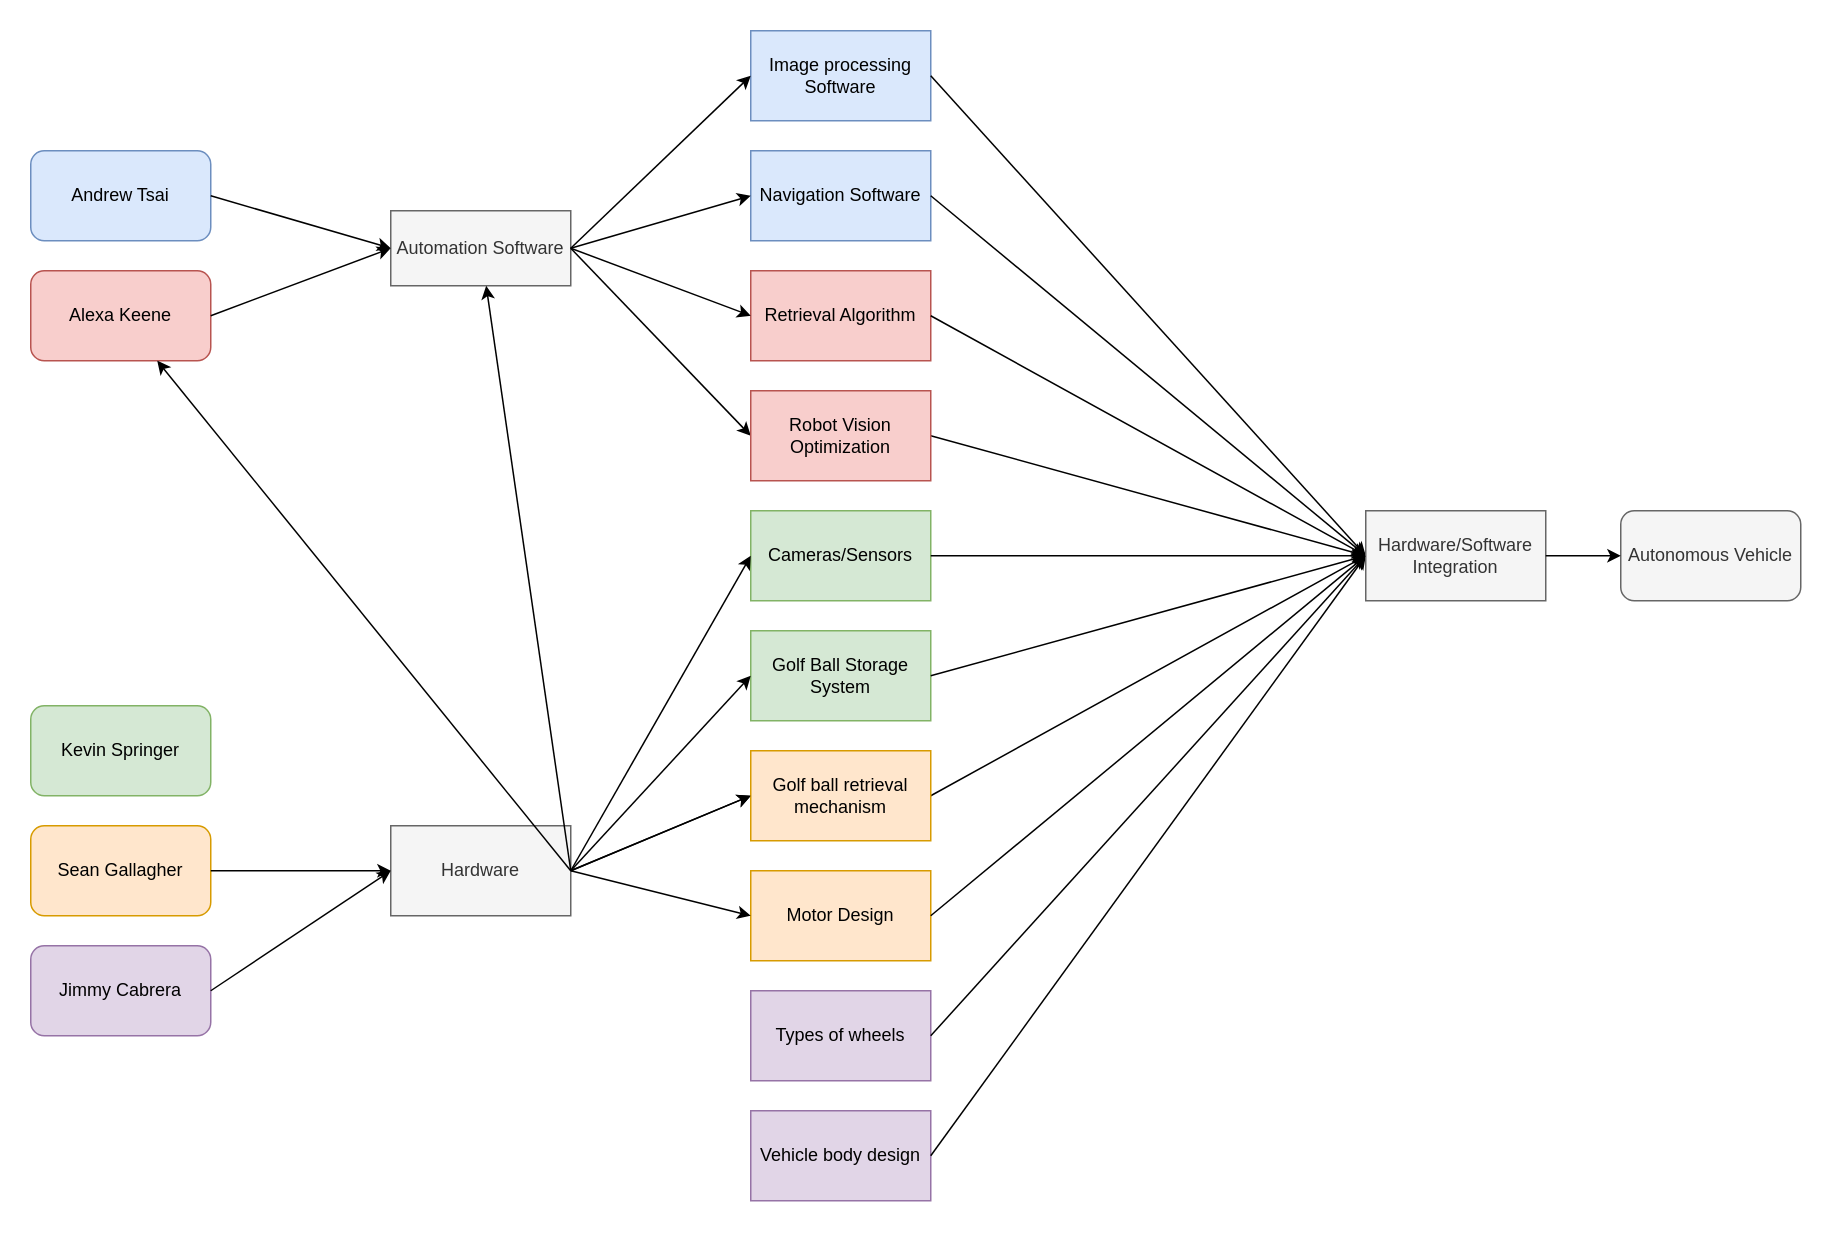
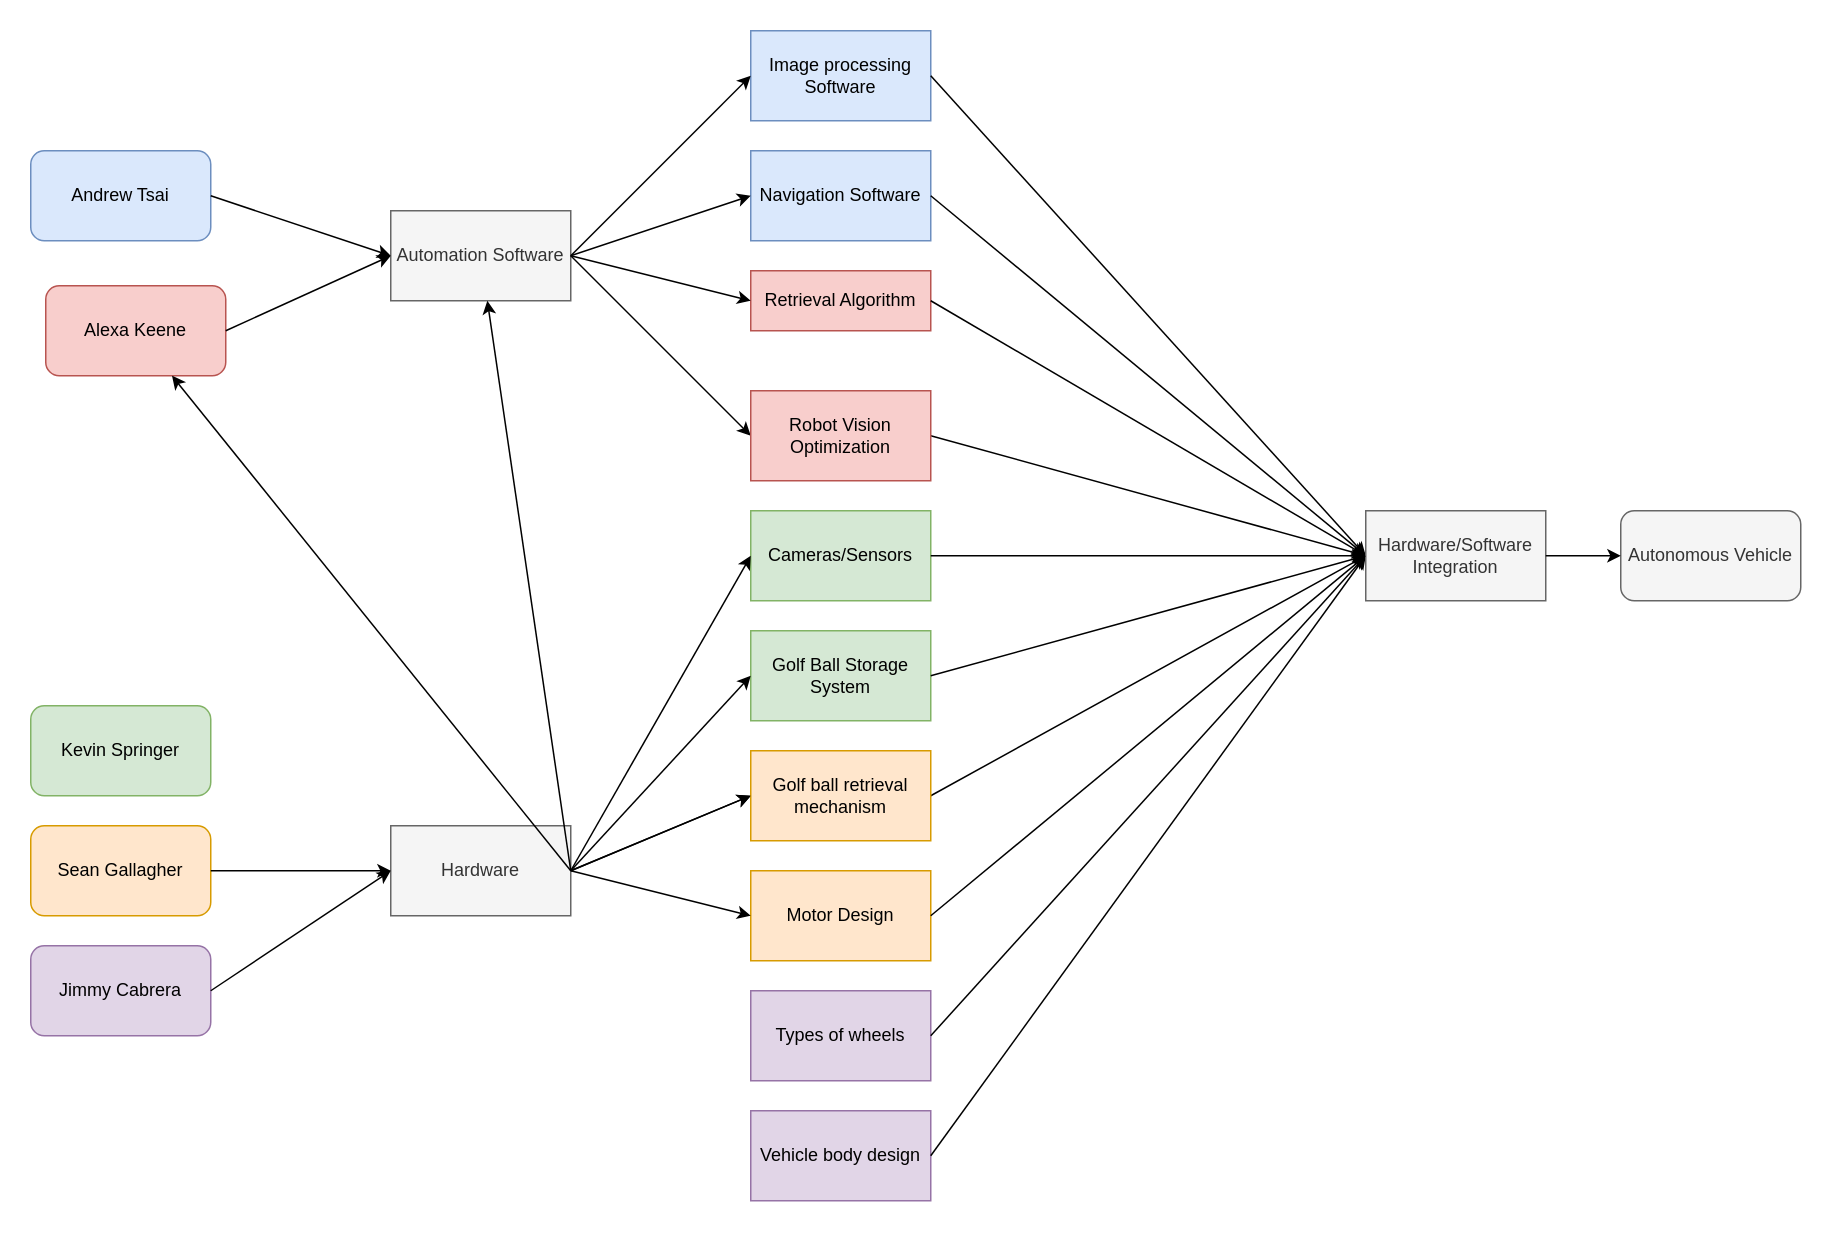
node "Automation Software": size 180x75 -> 180x90
node "Alexa Keene": moved (121, 316) -> (136, 331)
node "Retrieval Algorithm": size 180x90 -> 180x60
